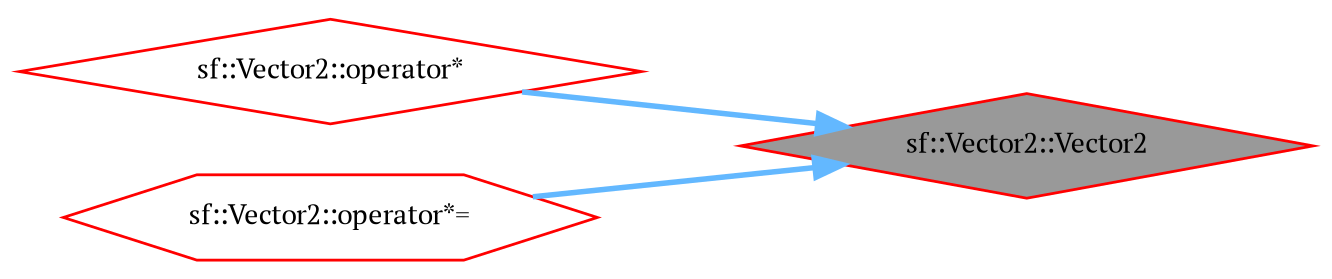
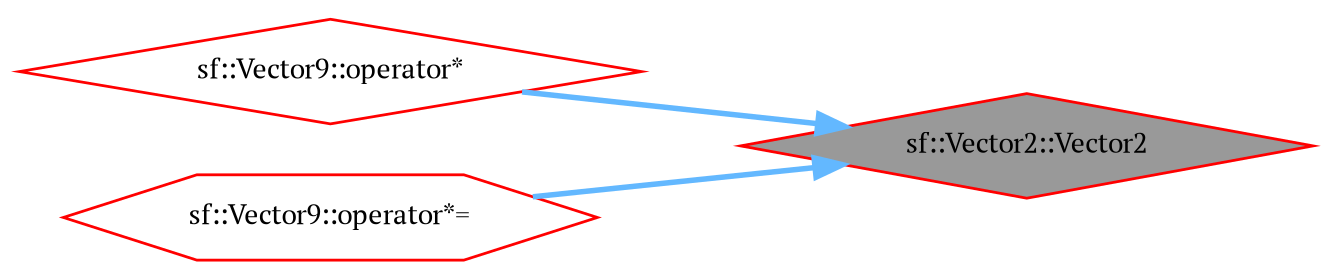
node "sf::Vector2::operator*": label "sf::Vector2::operator*" -> "sf::Vector9::operator*"
node "sf::Vector2::operator*=": label "sf::Vector2::operator*=" -> "sf::Vector9::operator*="
